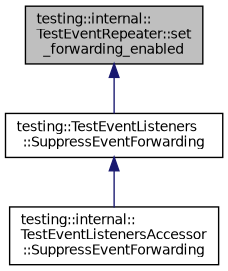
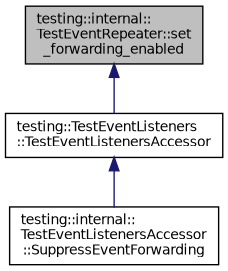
node "testing::TestEventListeners ::SuppressEventForwarding": label "testing::TestEventListeners ::SuppressEventForwarding" -> "testing::TestEventListeners ::TestEventListenersAccessor"
